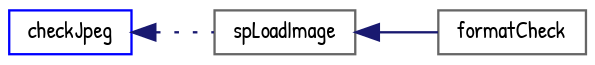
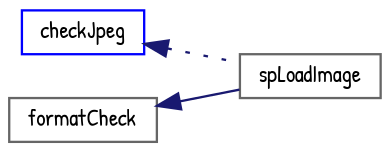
edge "formatCheck" -> "spLoadImage": reversed
